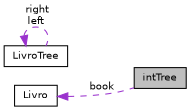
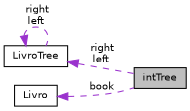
edge "intTree" -> "LivroTree": added, label "right left"
